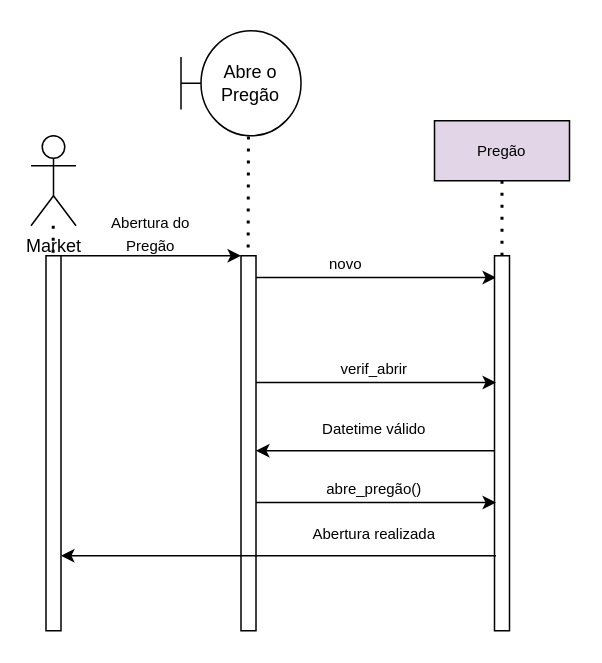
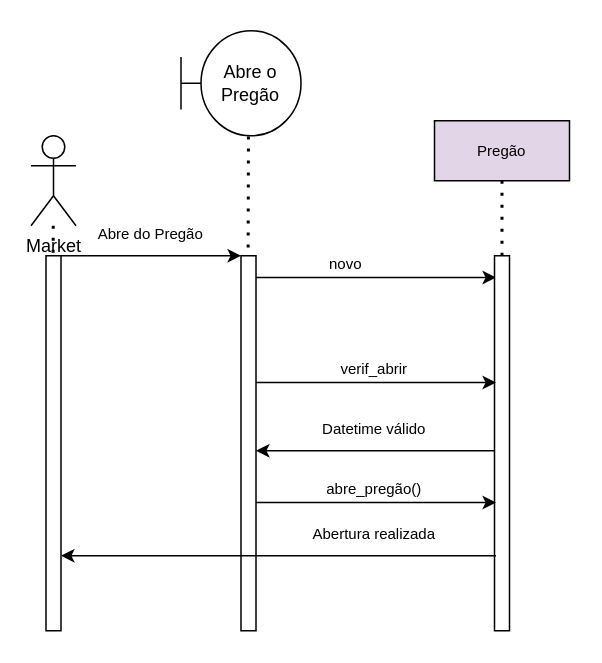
node "Abertura do Pregão": label "Abertura do Pregão" -> "Abre do Pregão"
